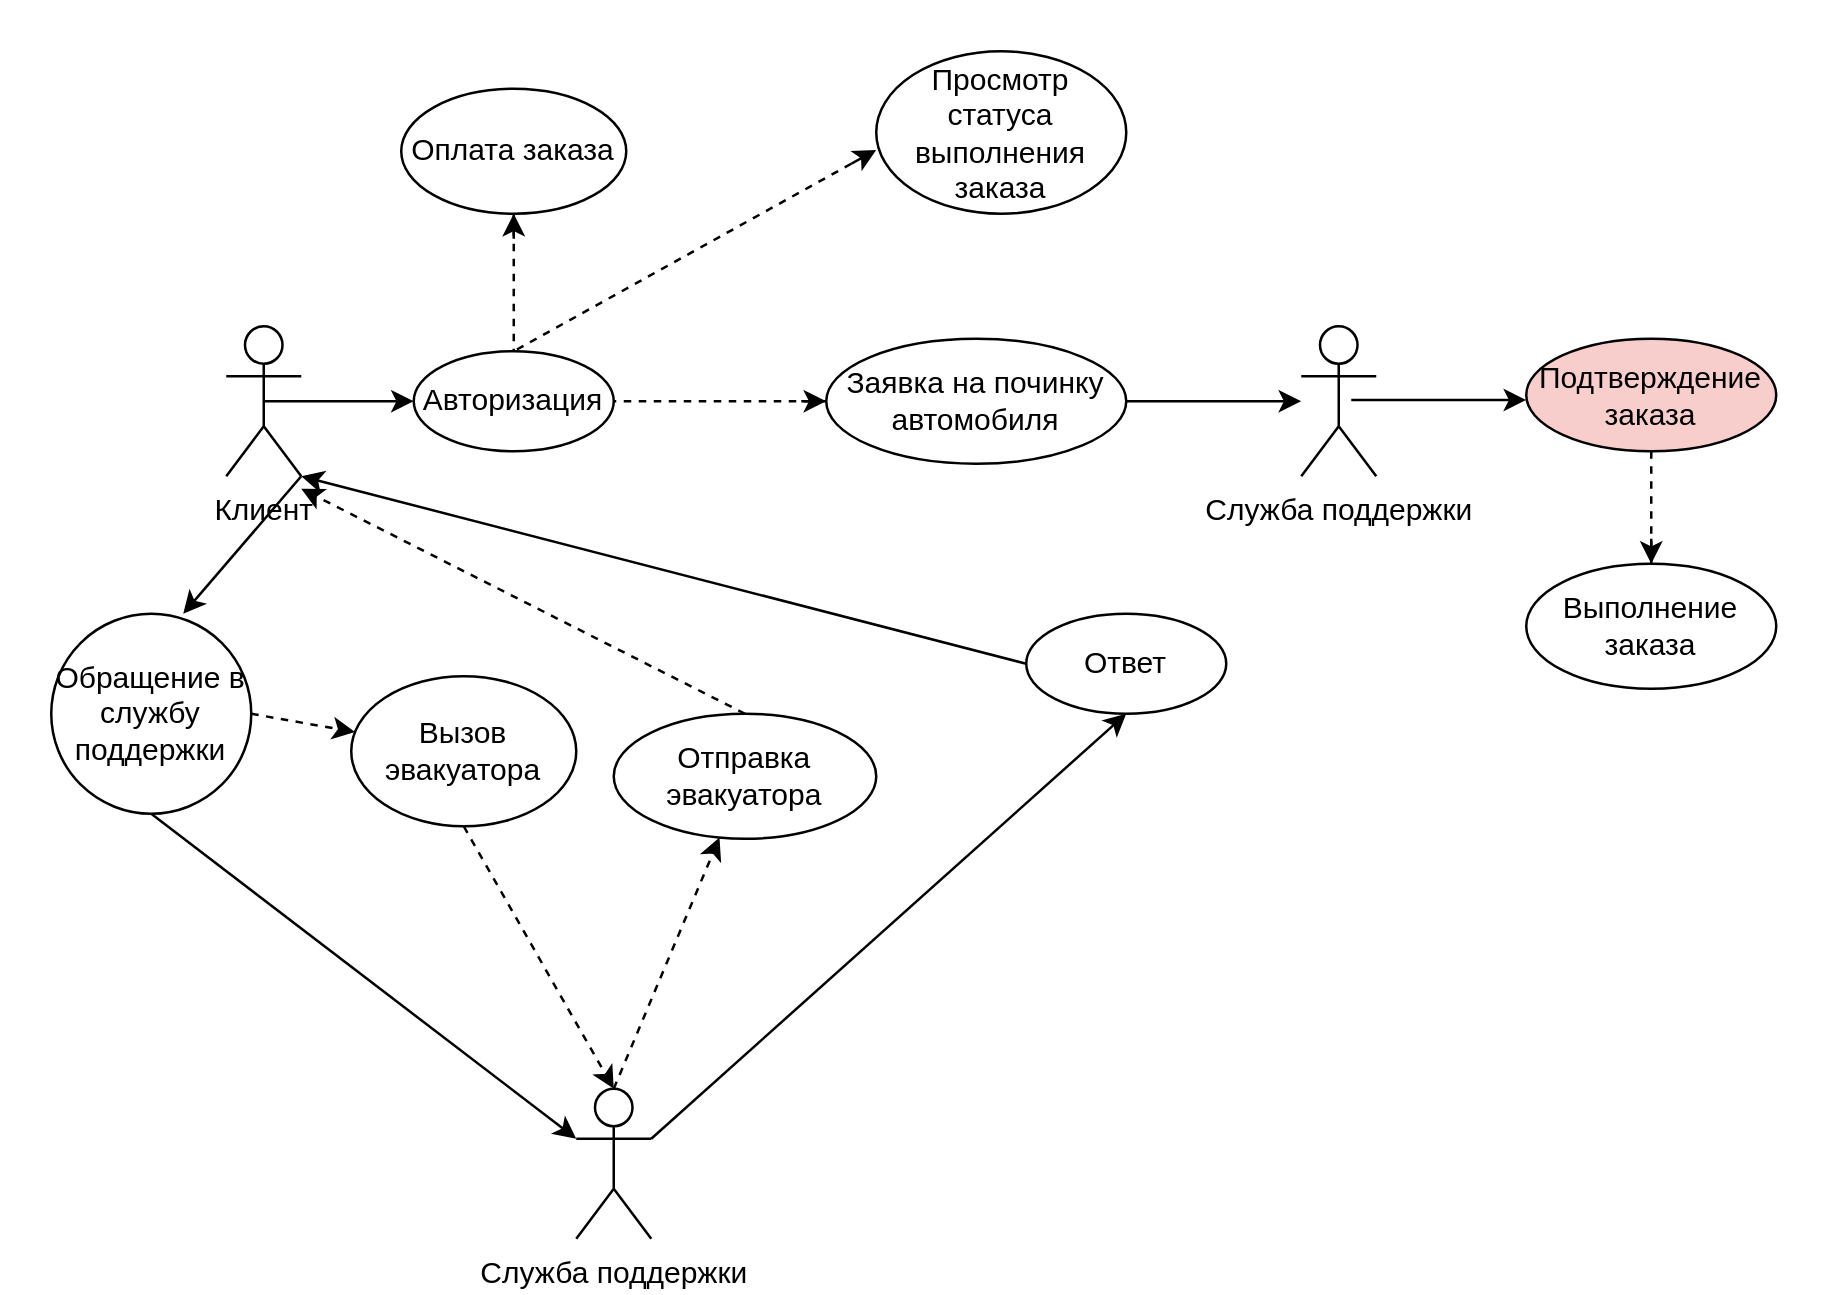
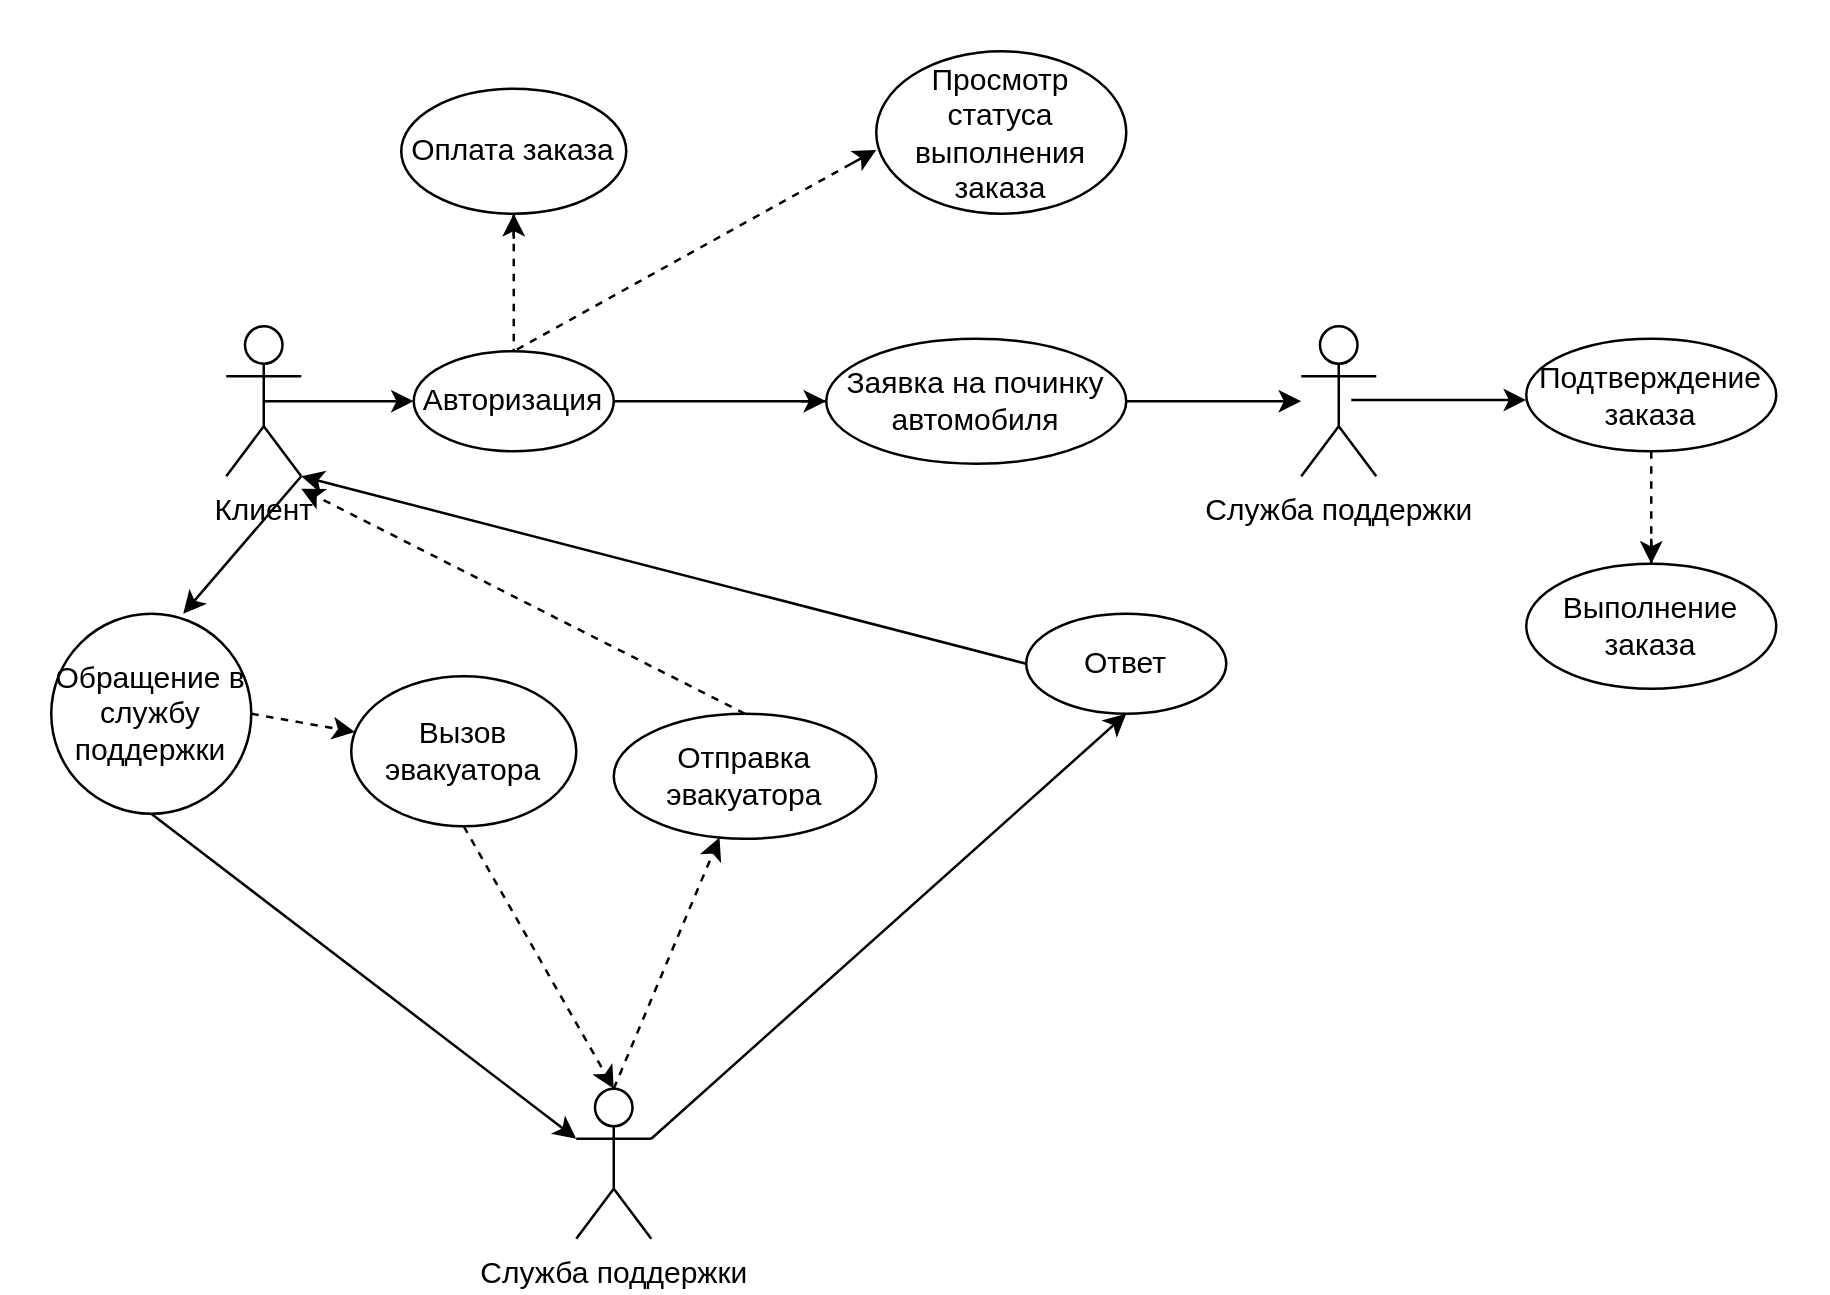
node "Подтверждение заказа": fillcolor #f8cecc -> #ffffff
edge "Авторизация" -- "Заявка на починку автомобиля": style dashed -> solid
